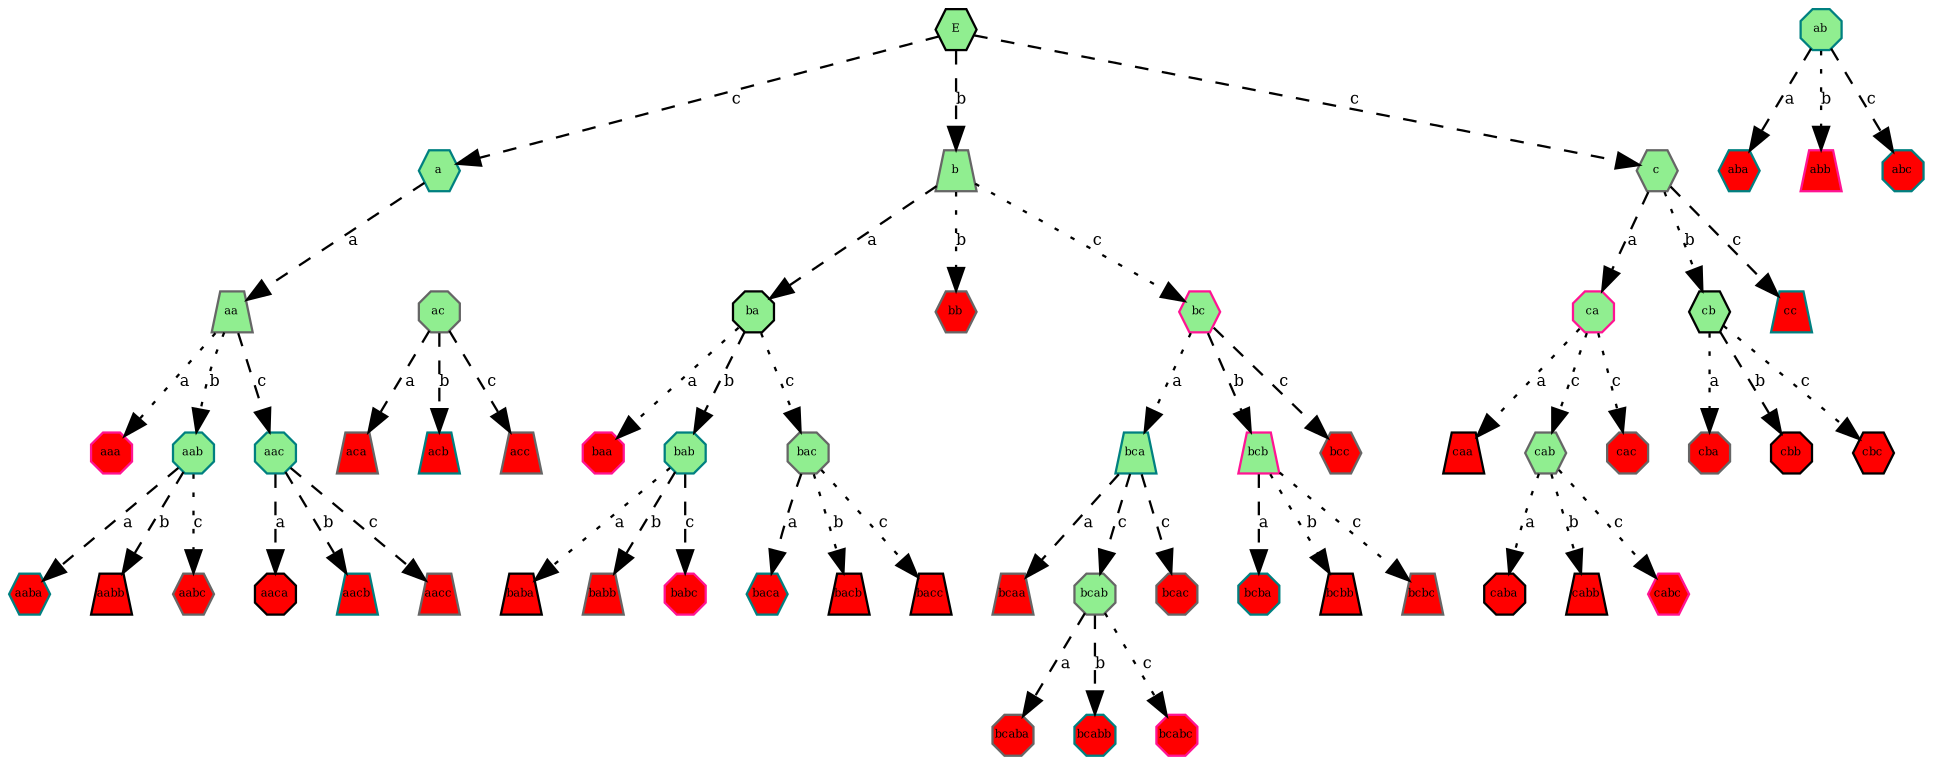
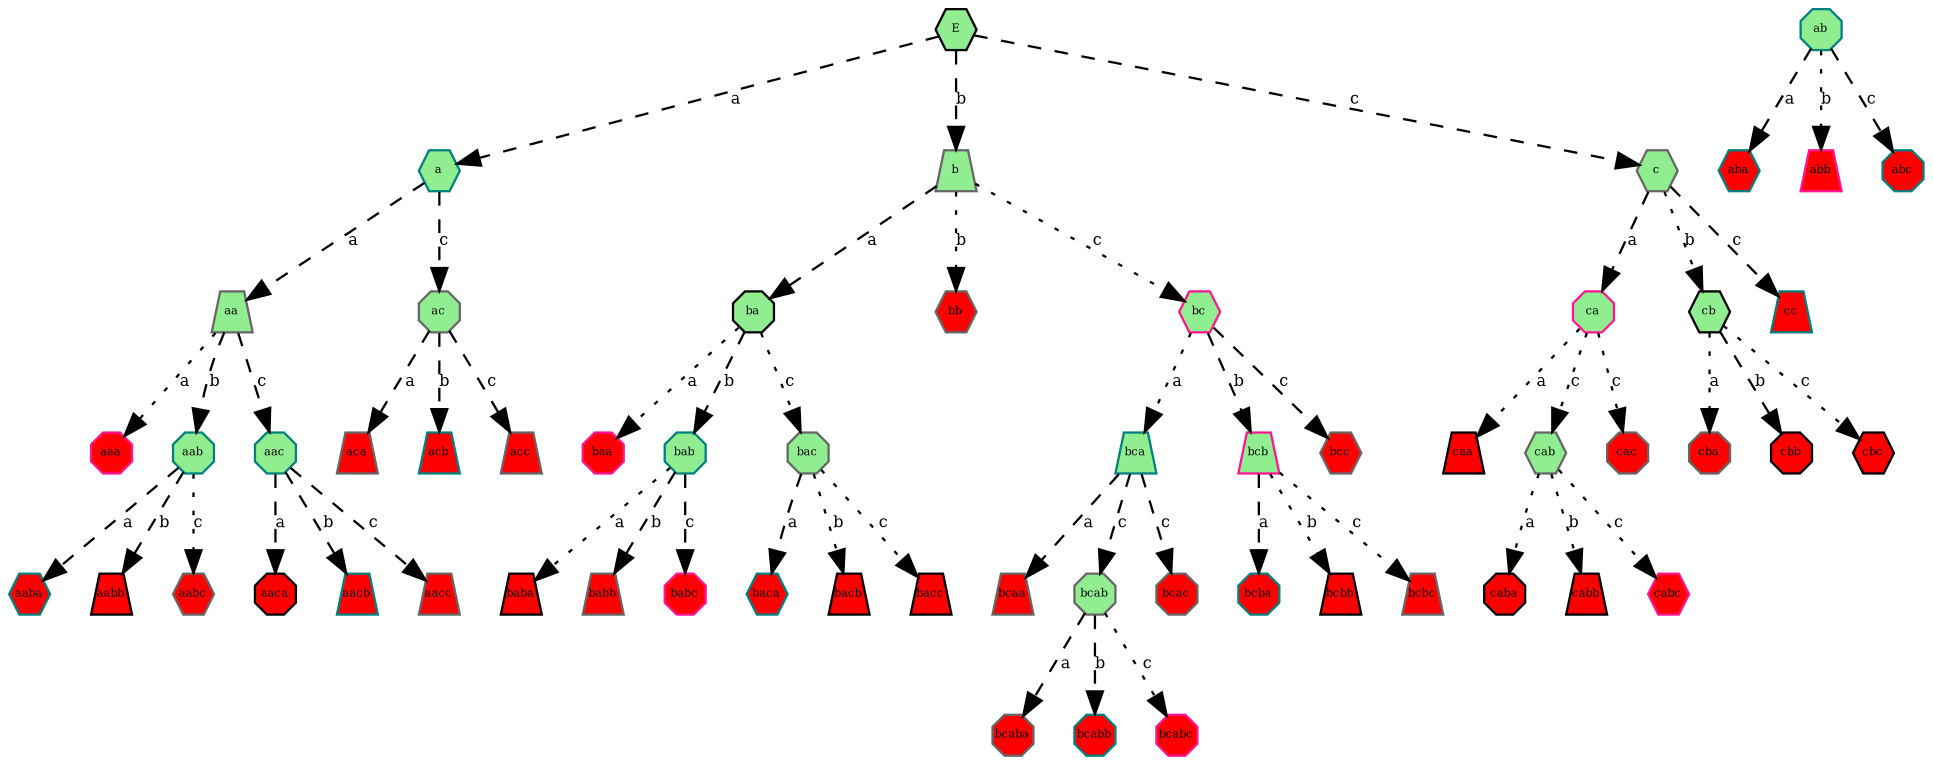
edge "E" -> "a": label "c" -> "a"
edge "a" -> "ac": added, label "c"
edge "aa" -> "aab": style dotted -> dashed
